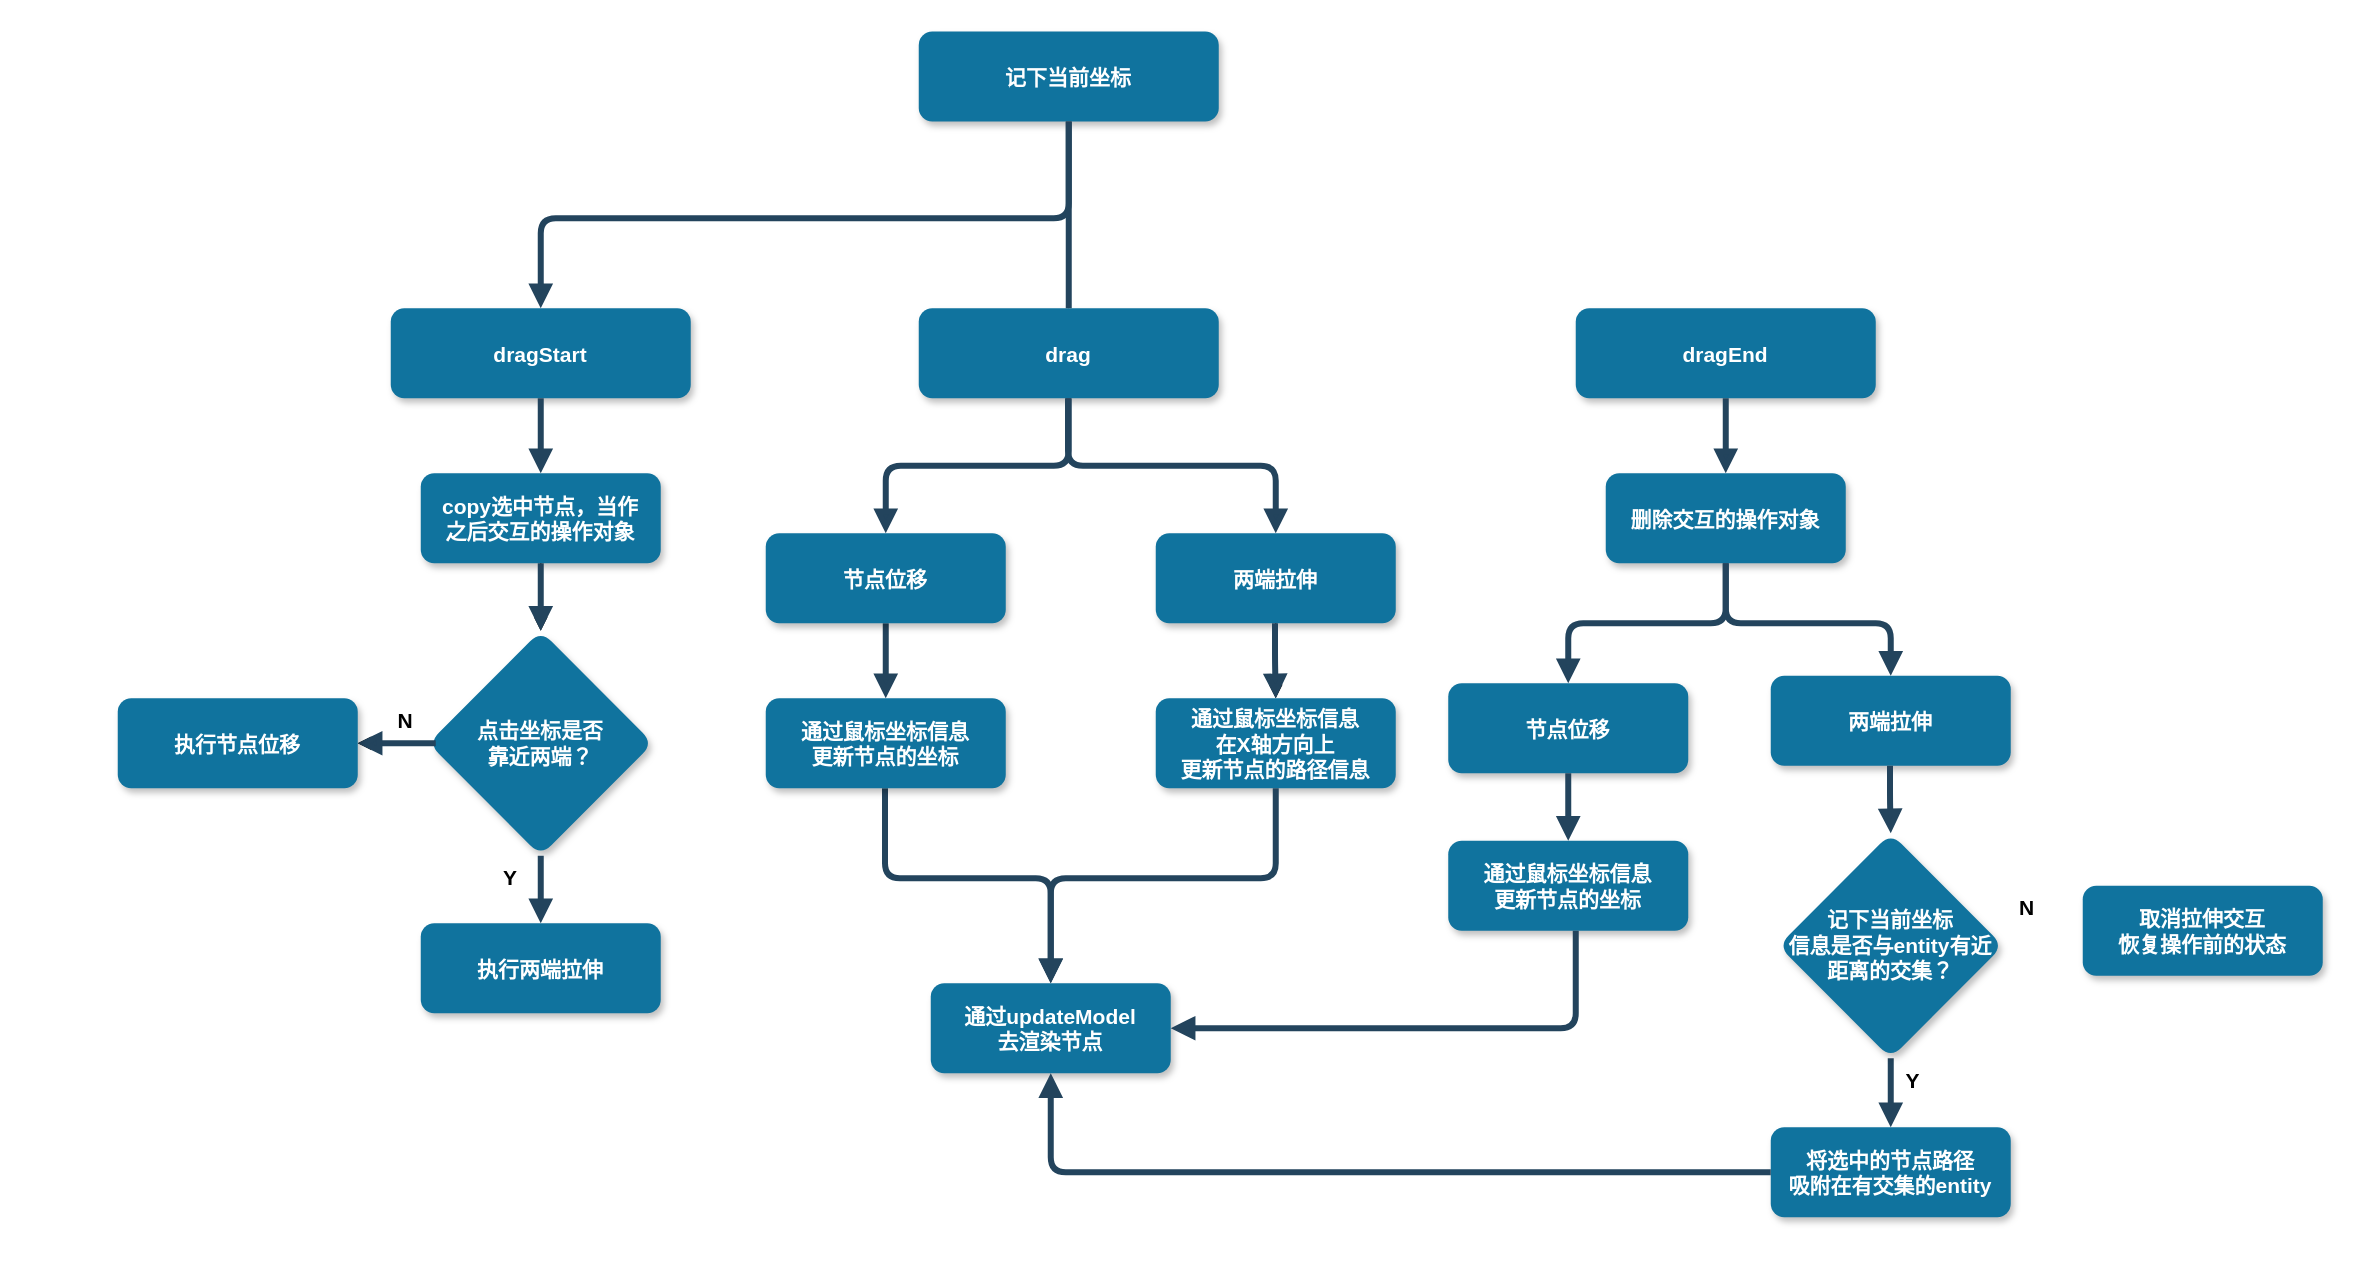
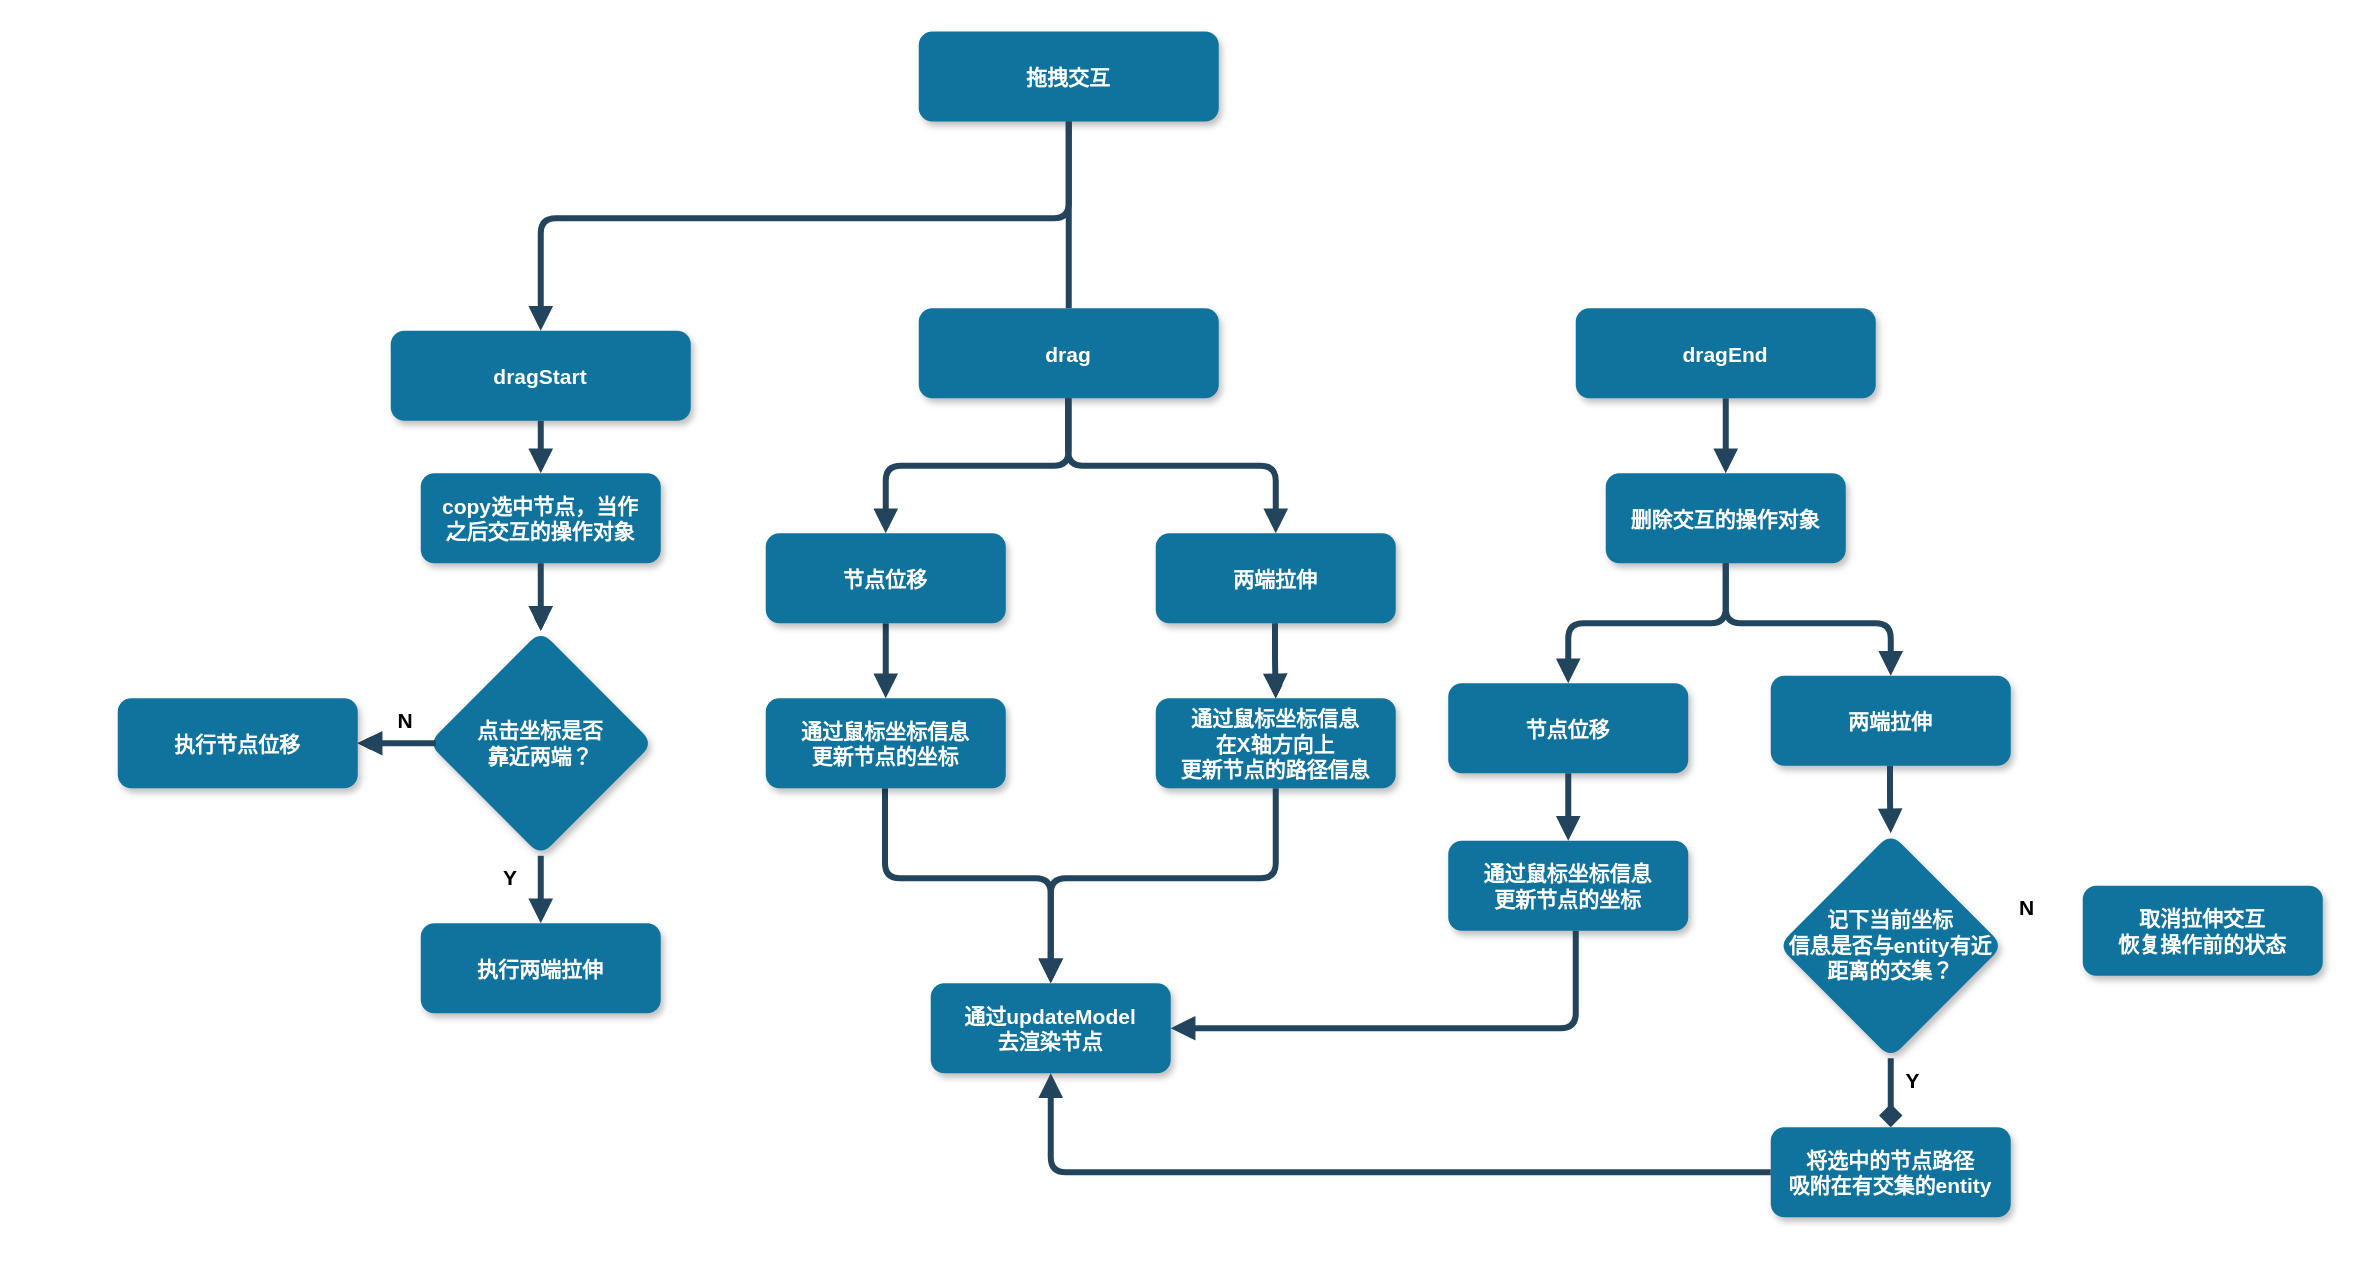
node "记下当前坐标": label "记下当前坐标" -> "拖拽交互"
node "dragStart": moved (541, 353) -> (541, 376)
edge "记下当前坐标 信息是否与entity有近距离的交集？" -> "将选中的节点路径 吸附在有交集的entity": arrowhead block -> diamond
